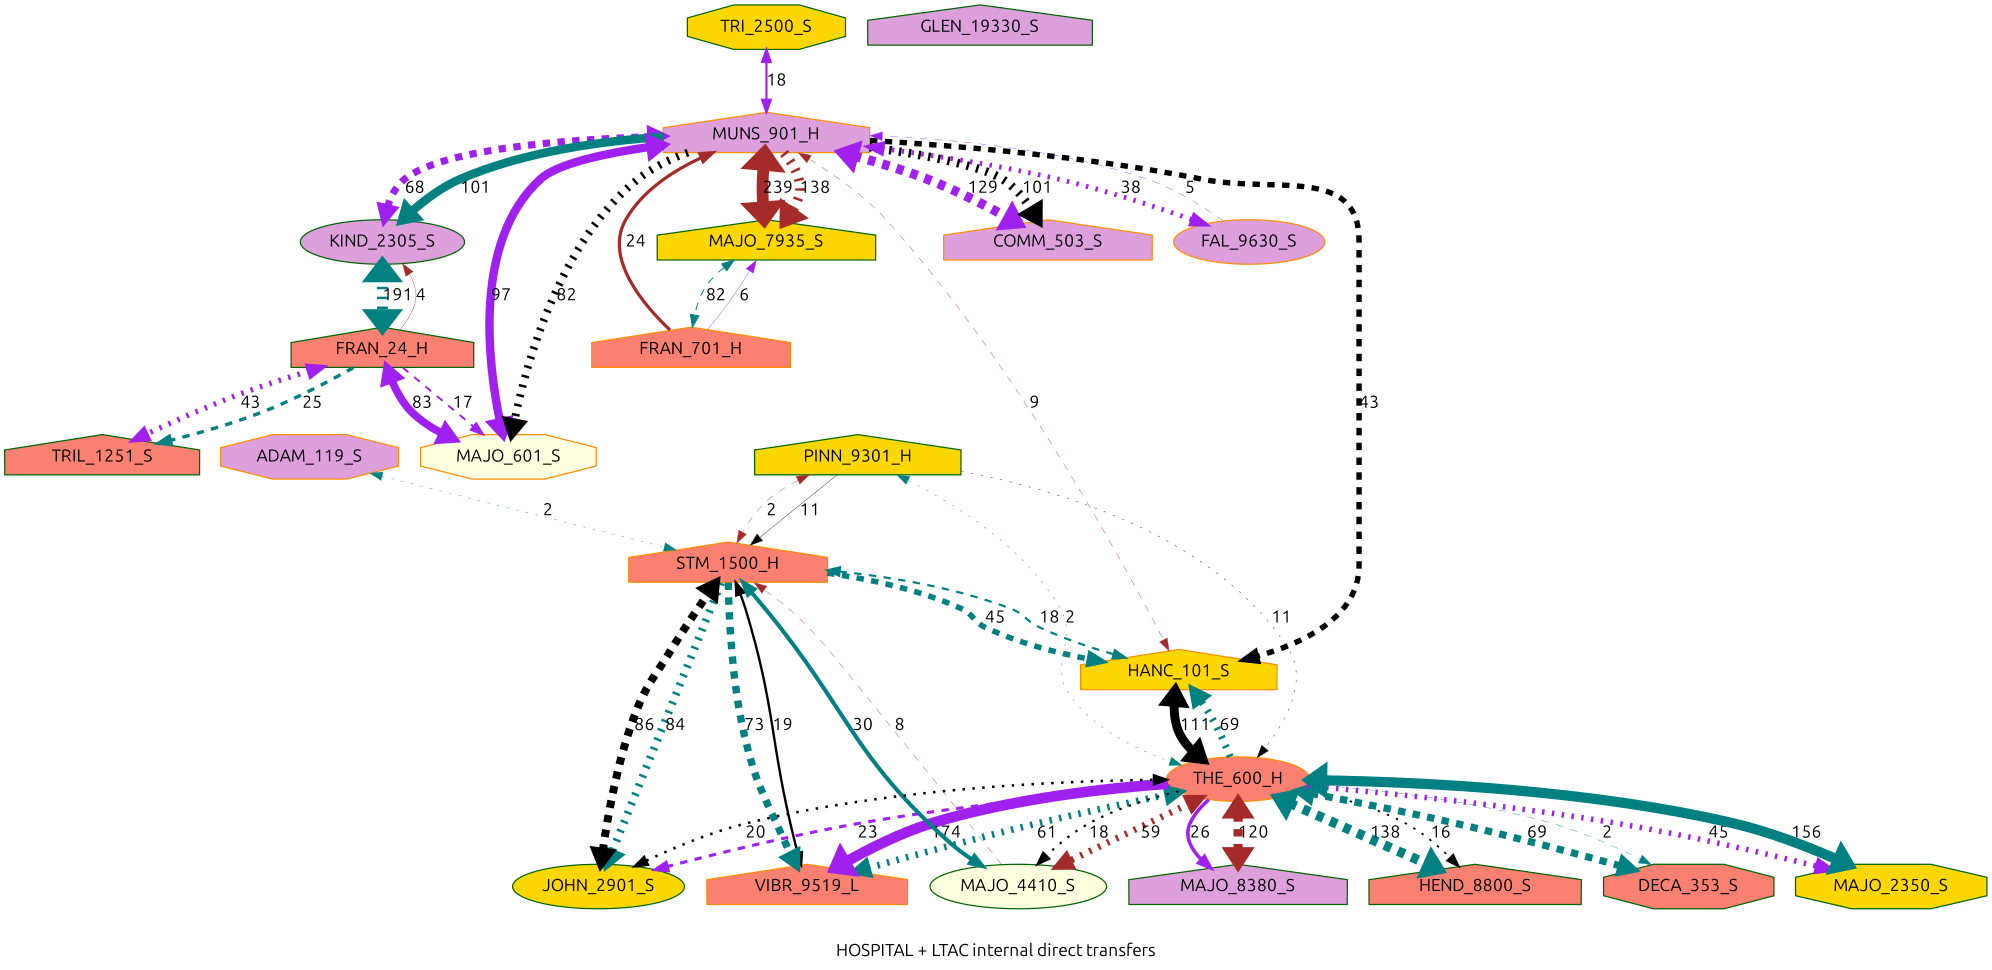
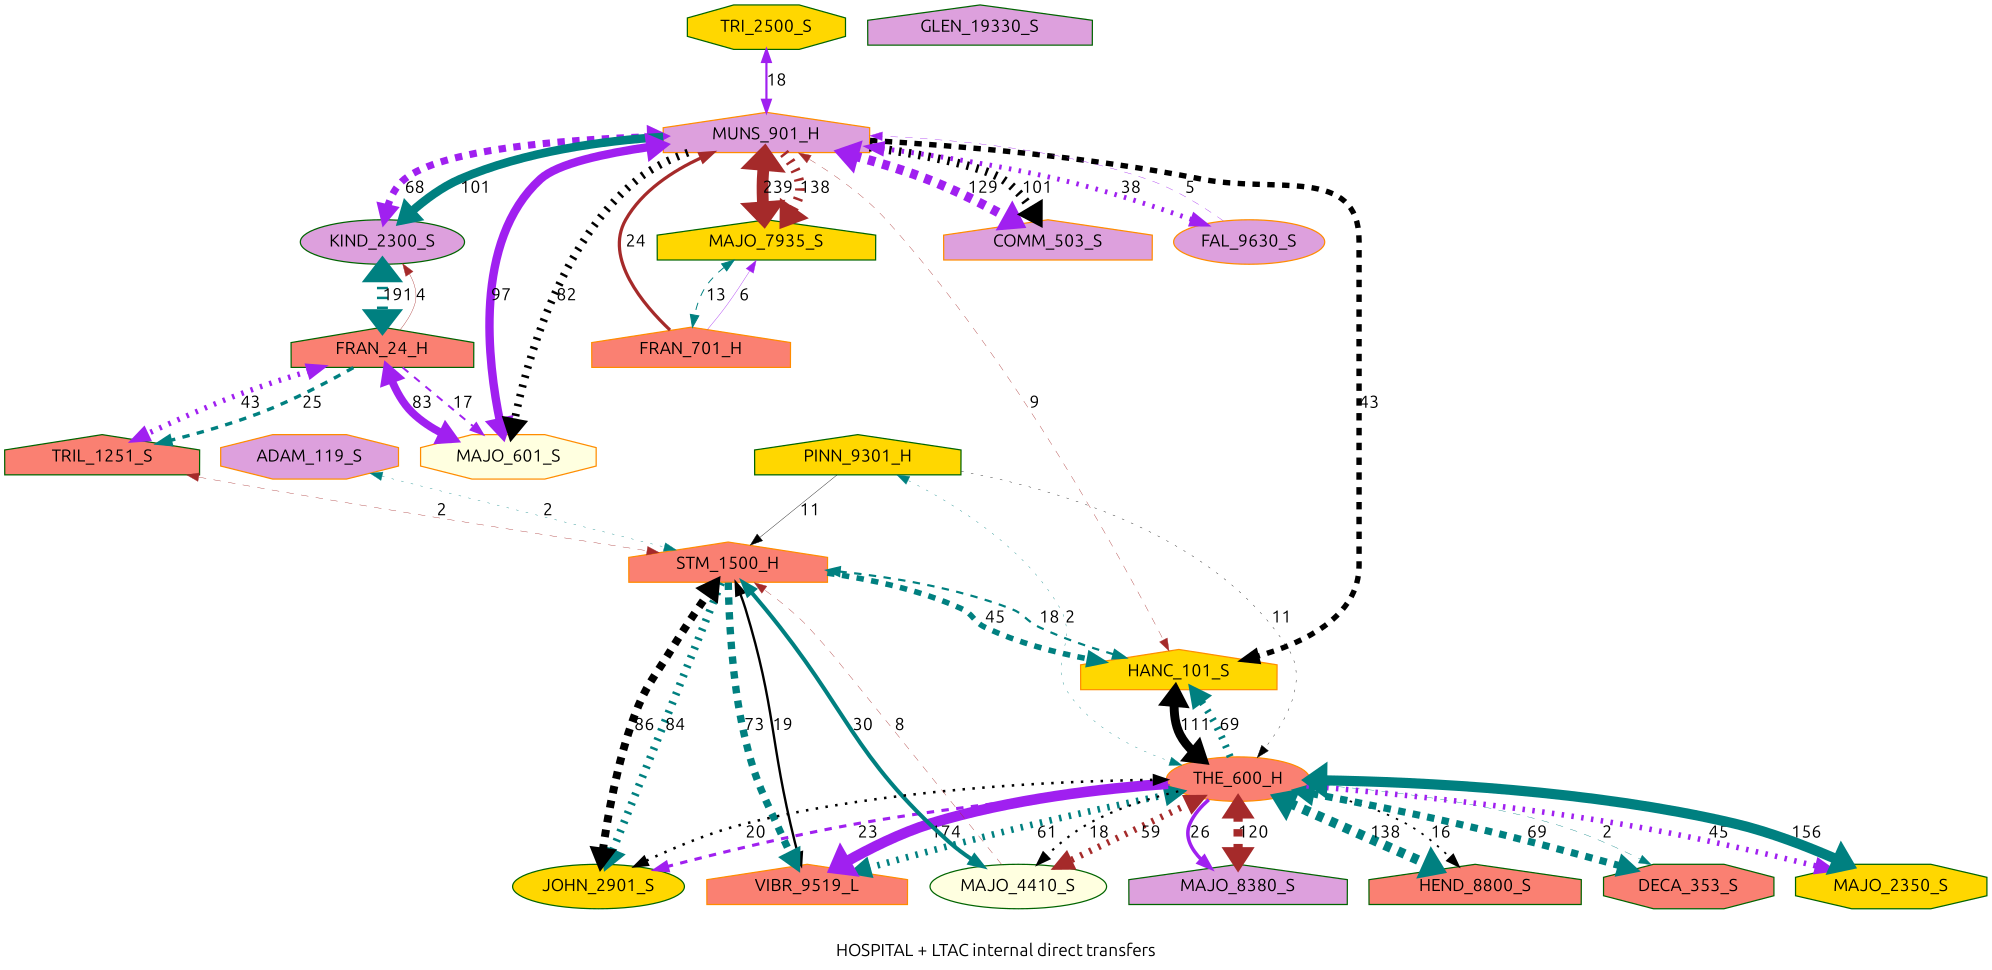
node "KIND_2305_S": label "KIND_2305_S" -> "KIND_2300_S"
edge "MAJO_7935_S" -- "FRAN_701_H": label "82" -> "13"
edge "PINN_9301_H" -- "STM_1500_H": now "TRIL_1251_S" -- "STM_1500_H"
